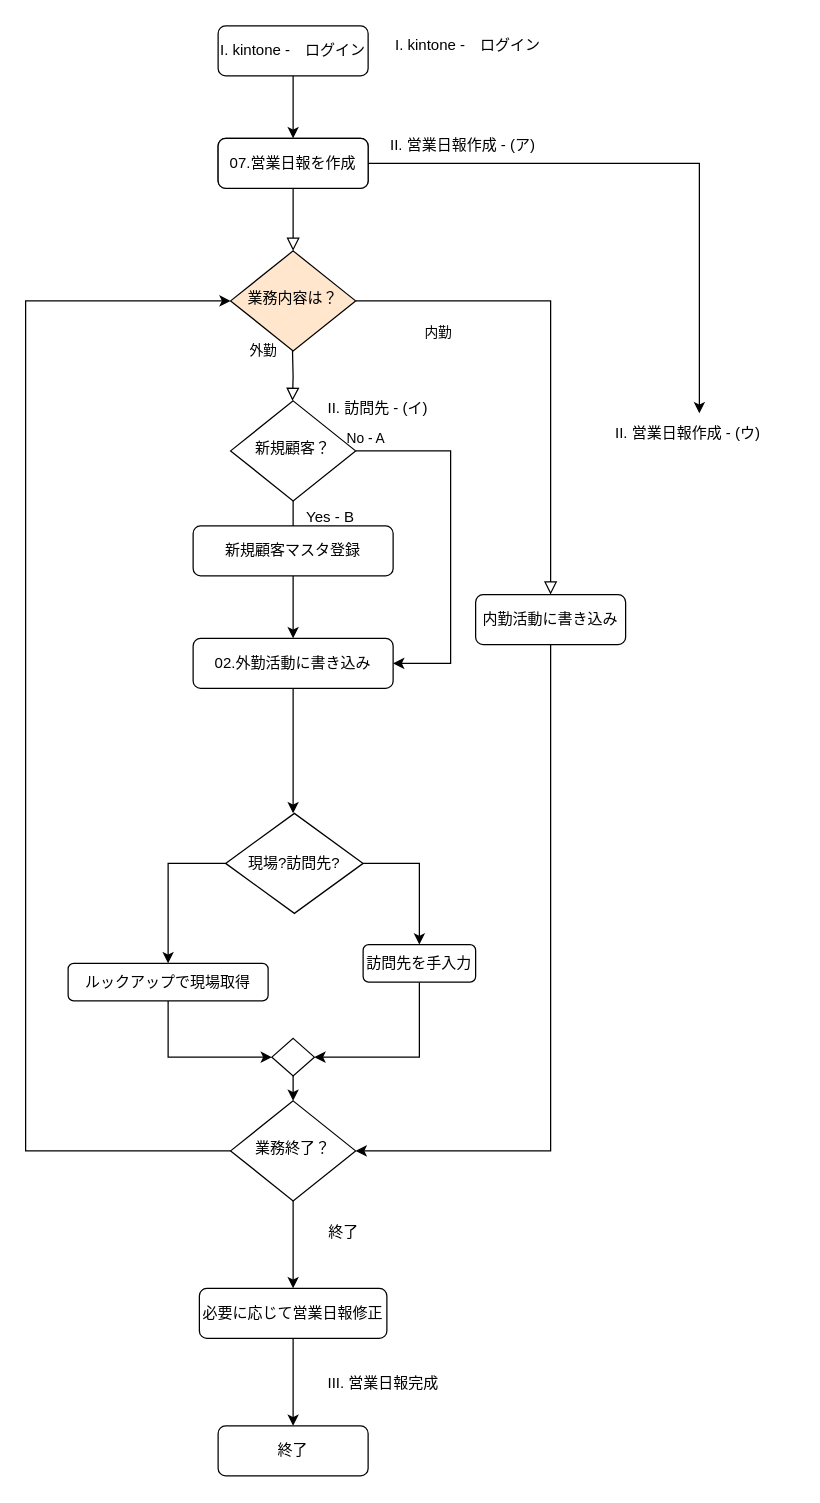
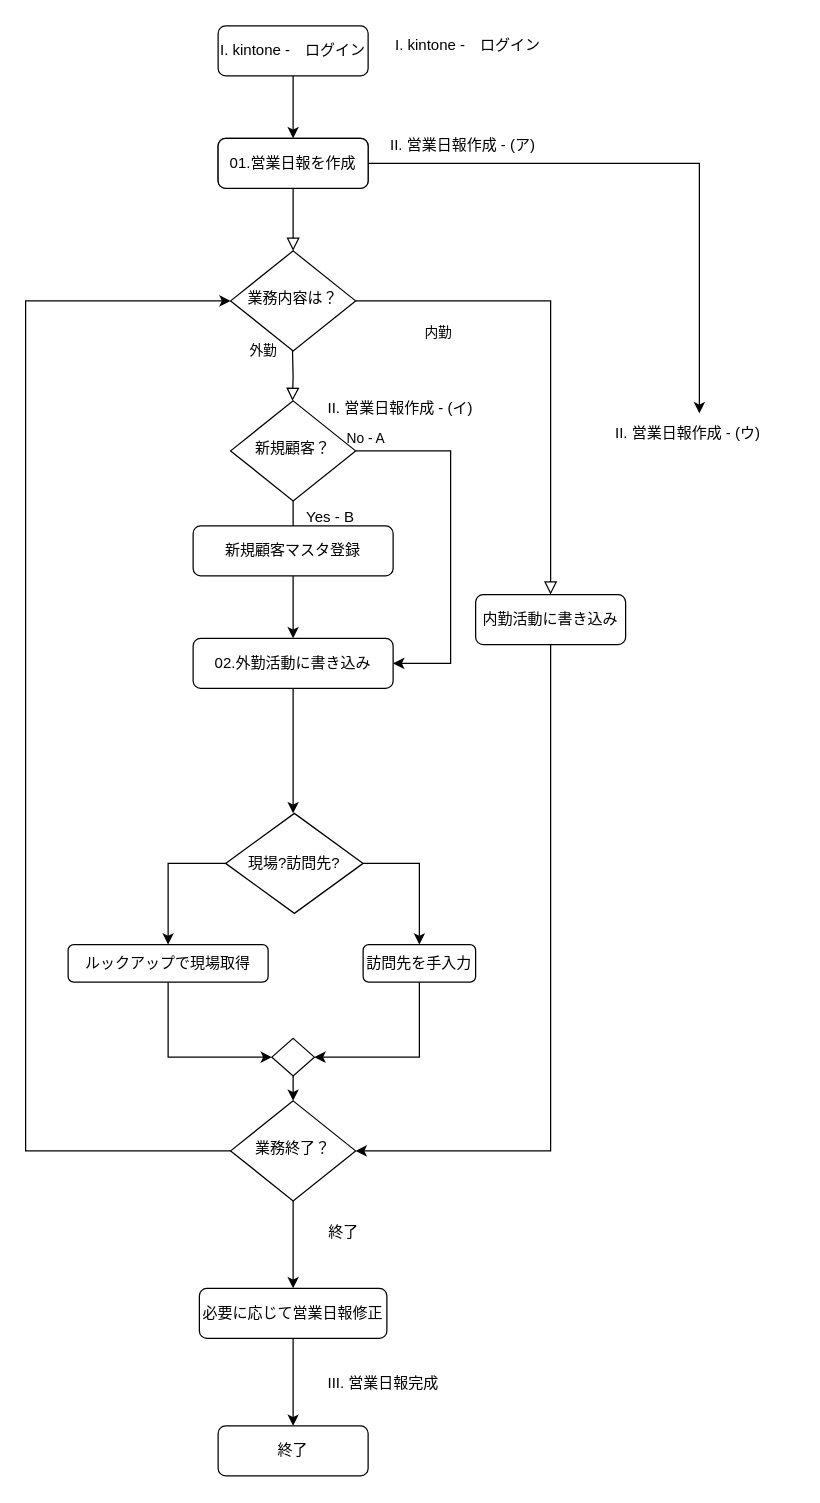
node "07.営業日報を作成": label "07.営業日報を作成" -> "01.営業日報を作成"
node "業務内容は？": fillcolor #ffe6cc -> #ffffff
node "II. 訪問先 - (イ)": label "II. 訪問先 - (イ)" -> "II. 営業日報作成 - (イ)"
node "ルックアップで現場取得": moved (168, 982) -> (168, 963)
